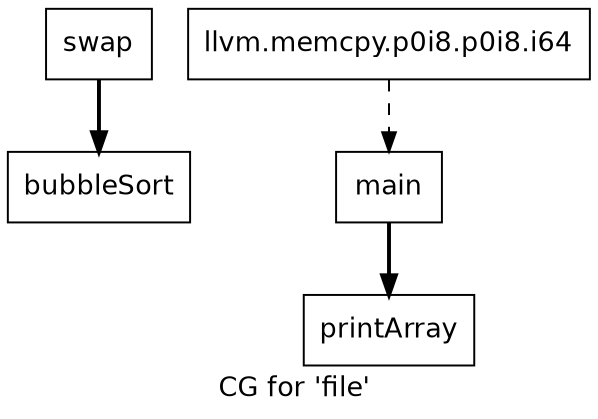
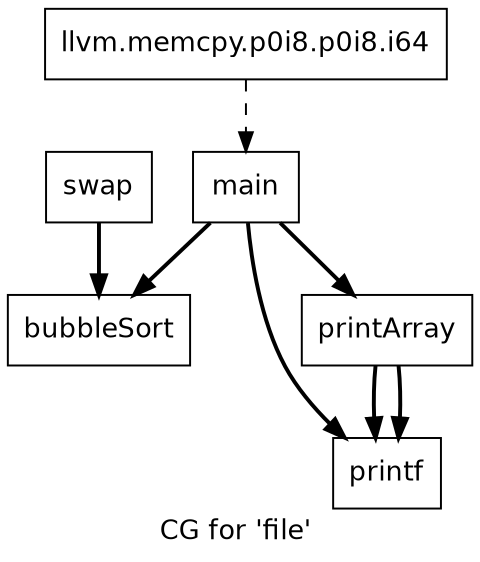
edge "main" -> "bubbleSort": added
node "printf": added
